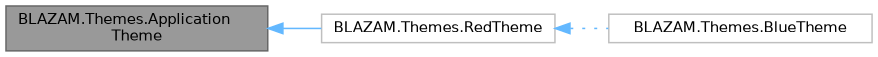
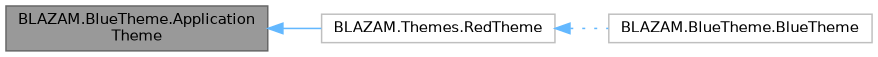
node "BLAZAM.Themes.Application Theme": label "BLAZAM.Themes.Application Theme" -> "BLAZAM.BlueTheme.Application Theme"
node "BLAZAM.Themes.BlueTheme": label "BLAZAM.Themes.BlueTheme" -> "BLAZAM.BlueTheme.BlueTheme"
